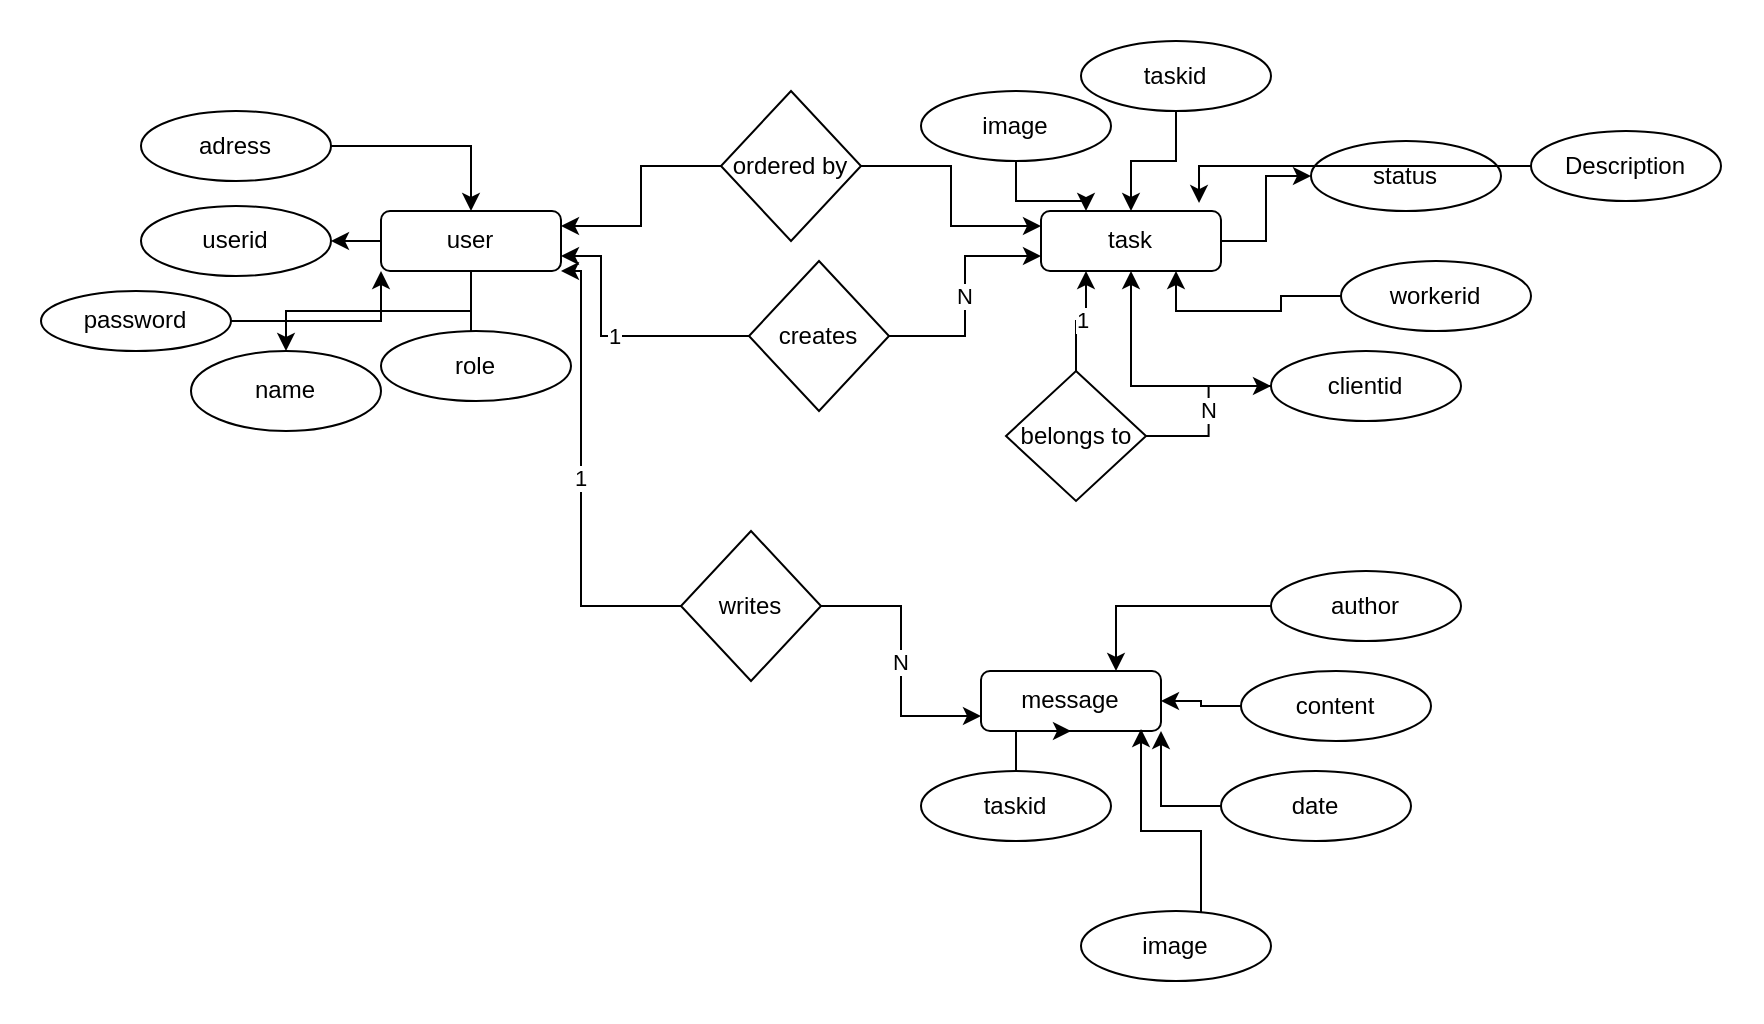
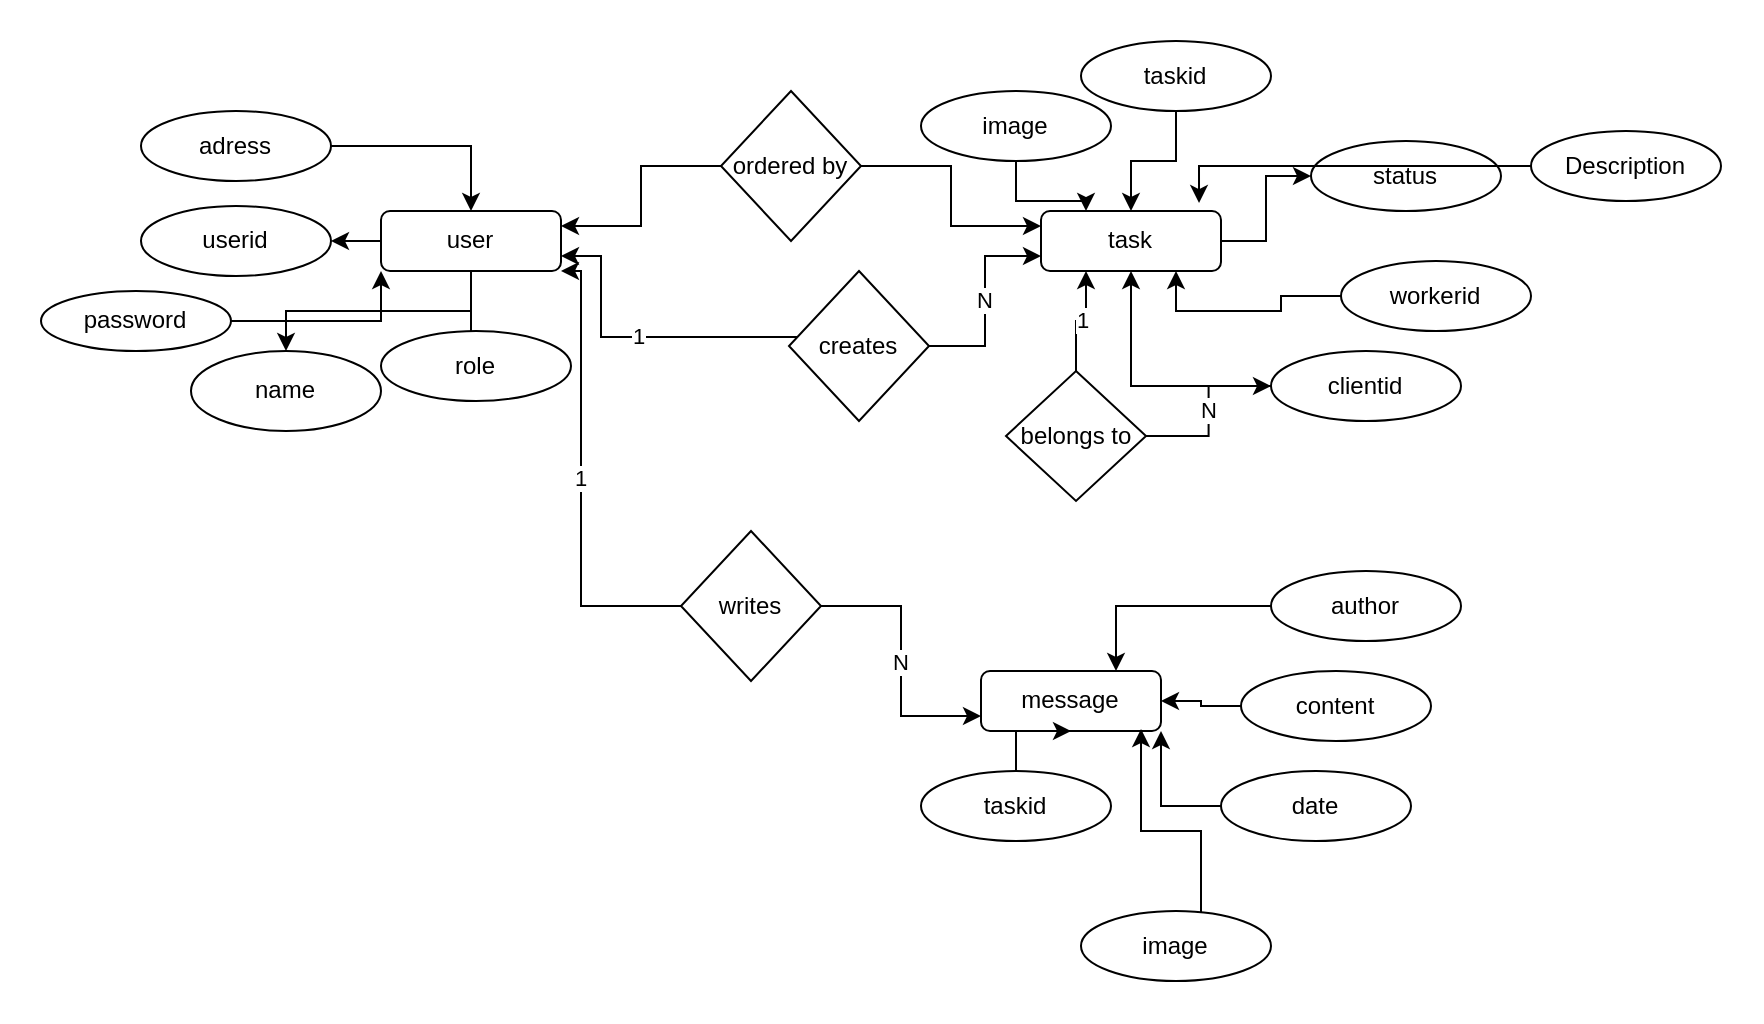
node "creates": moved (819, 336) -> (859, 346)
